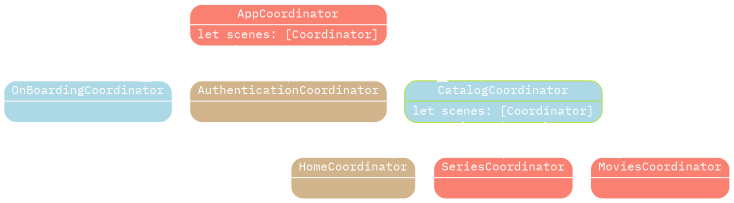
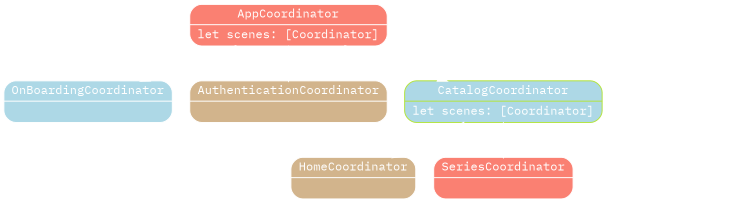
node "MoviesCoordinator": removed
